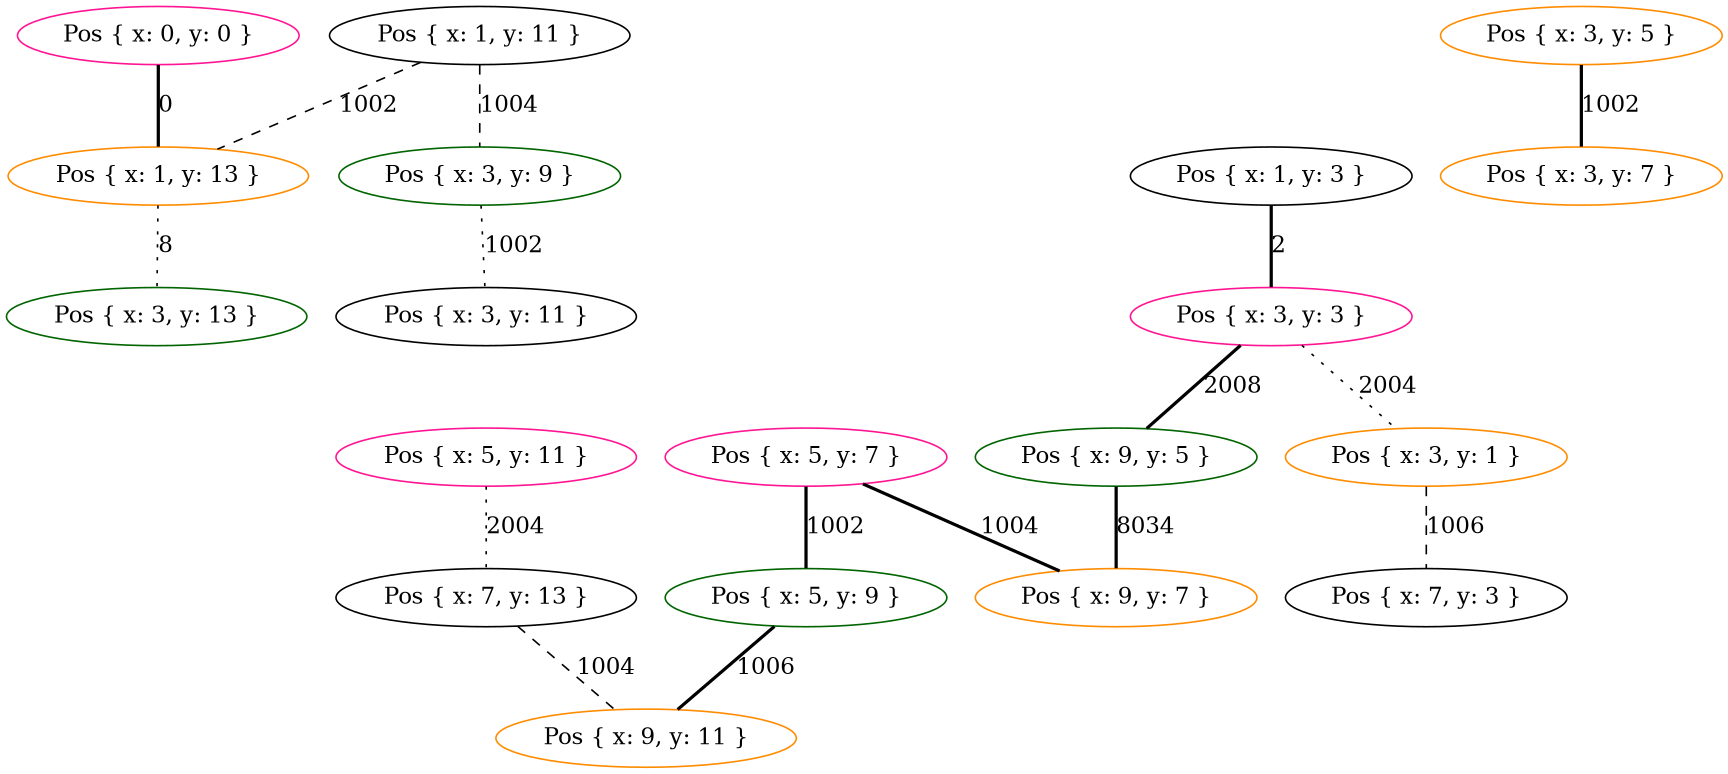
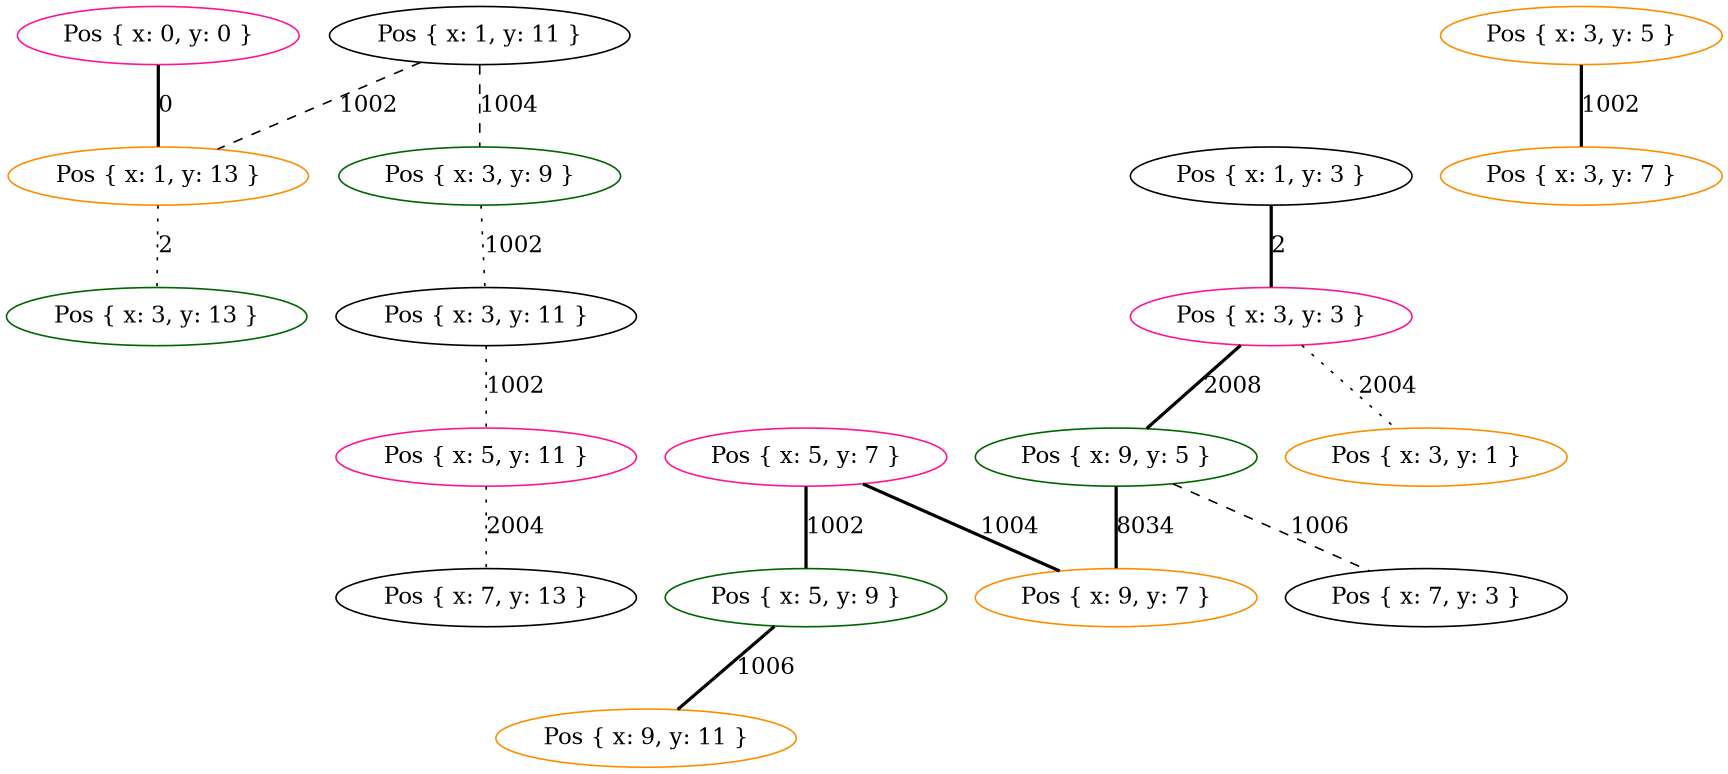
edge "Pos { x: 1, y: 13 }" -- "Pos { x: 3, y: 13 }": label "8" -> "2"
edge "Pos { x: 3, y: 11 }" -- "Pos { x: 5, y: 11 }": added, label "1002"
edge "Pos { x: 3, y: 1 }" -- "Pos { x: 7, y: 3 }": now "Pos { x: 9, y: 5 }" -- "Pos { x: 7, y: 3 }"
edge "Pos { x: 7, y: 13 }" -- "Pos { x: 9, y: 11 }": removed, label "1004"
